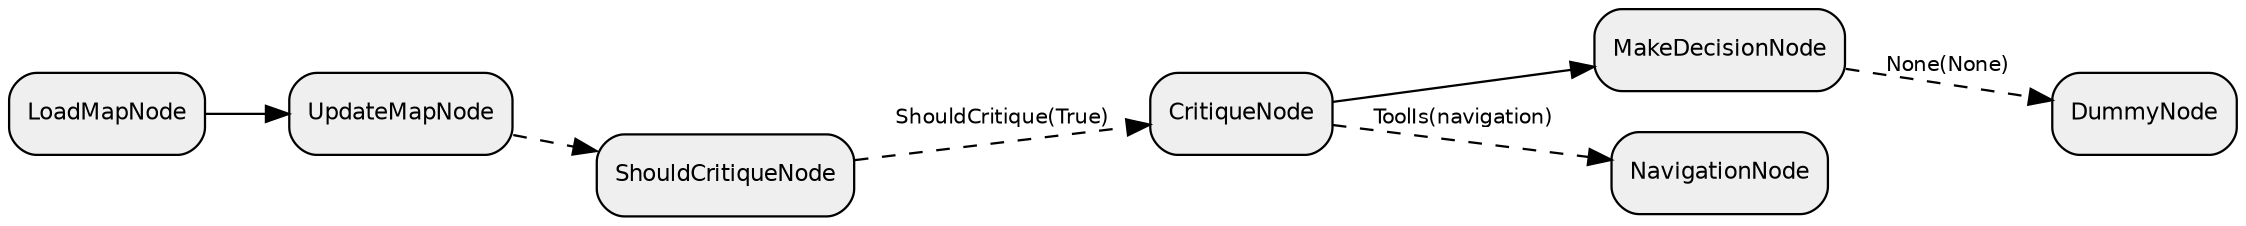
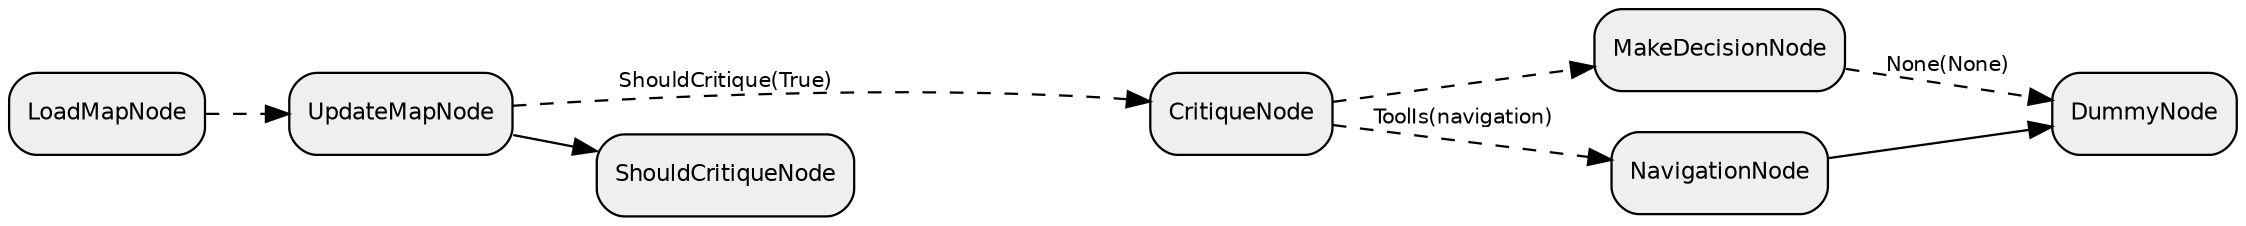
edge "CritiqueNode" -> "MakeDecisionNode": style solid -> dashed
edge "LoadMapNode" -> "UpdateMapNode": style solid -> dashed
edge "UpdateMapNode" -> "ShouldCritiqueNode": style dashed -> solid
edge "ShouldCritiqueNode" -> "CritiqueNode": now "UpdateMapNode" -> "CritiqueNode"
edge "NavigationNode" -> "DummyNode": added
